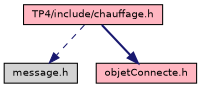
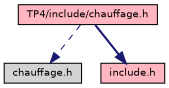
node "message.h": label "message.h" -> "chauffage.h"
node "objetConnecte.h": label "objetConnecte.h" -> "include.h"
